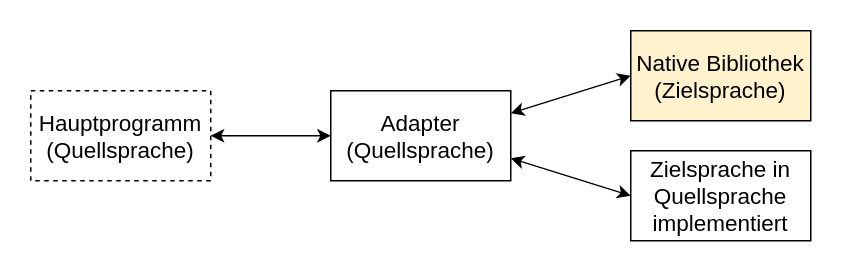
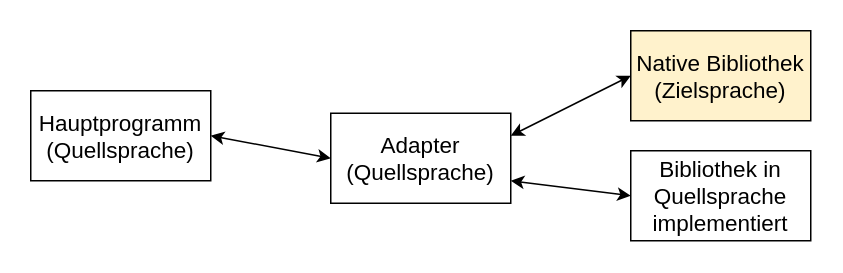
node "Hauptprogramm (Quellsprache)": style dashed -> solid
node "Adapter (Quellsprache)": moved (421, 136) -> (421, 158)
node "Zielsprache in Quellsprache implementiert": label "Zielsprache in Quellsprache implementiert" -> "Bibliothek in Quellsprache implementiert"
